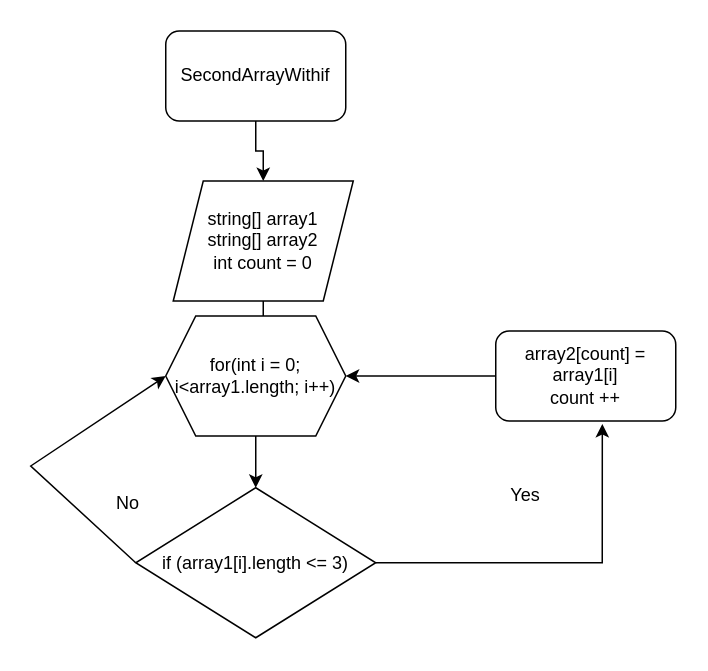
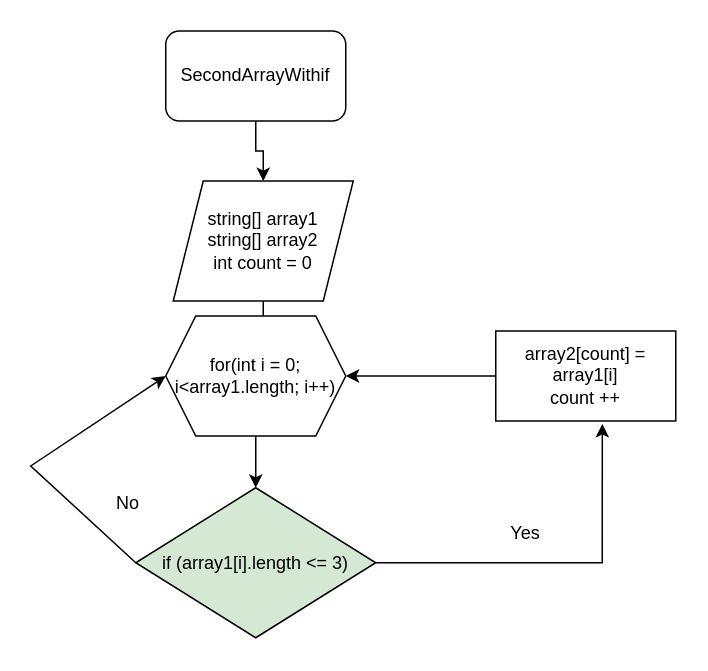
node "array2[count] = array1[i] count ++": shape rounded rectangle -> rectangle
node "Yes": moved (526, 496) -> (526, 533)
node "if (array1[i].length <= 3)": fillcolor #ffffff -> #d5e8d4
